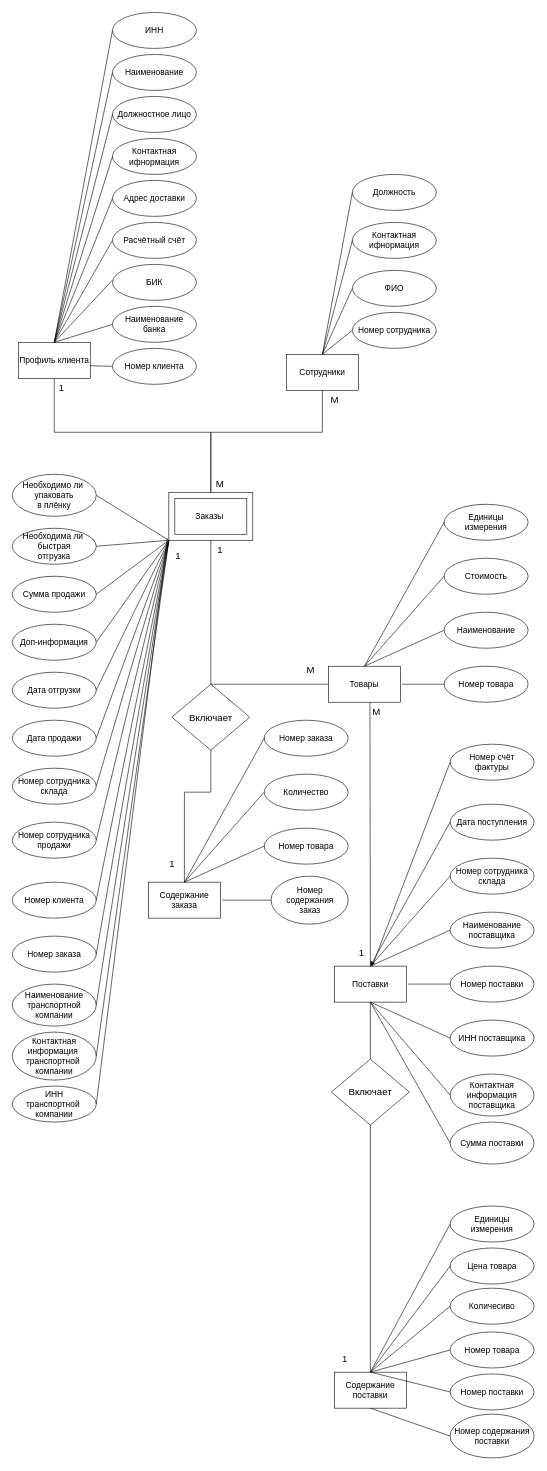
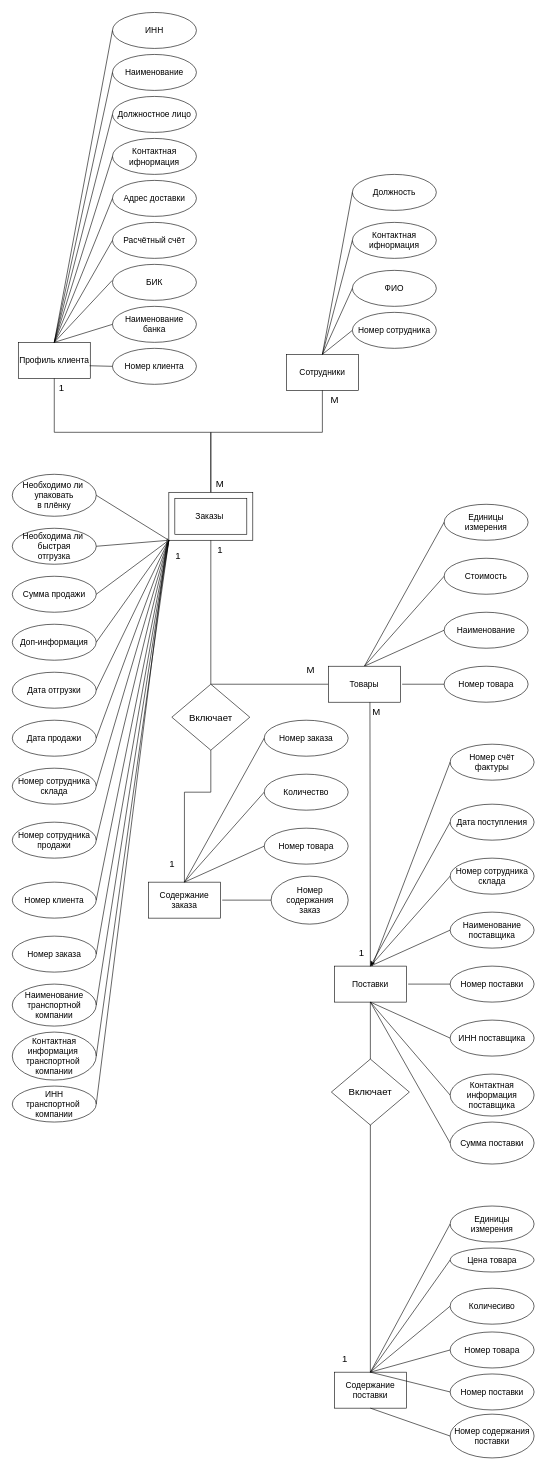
node "Цена товара": size 84x36 -> 84x24
